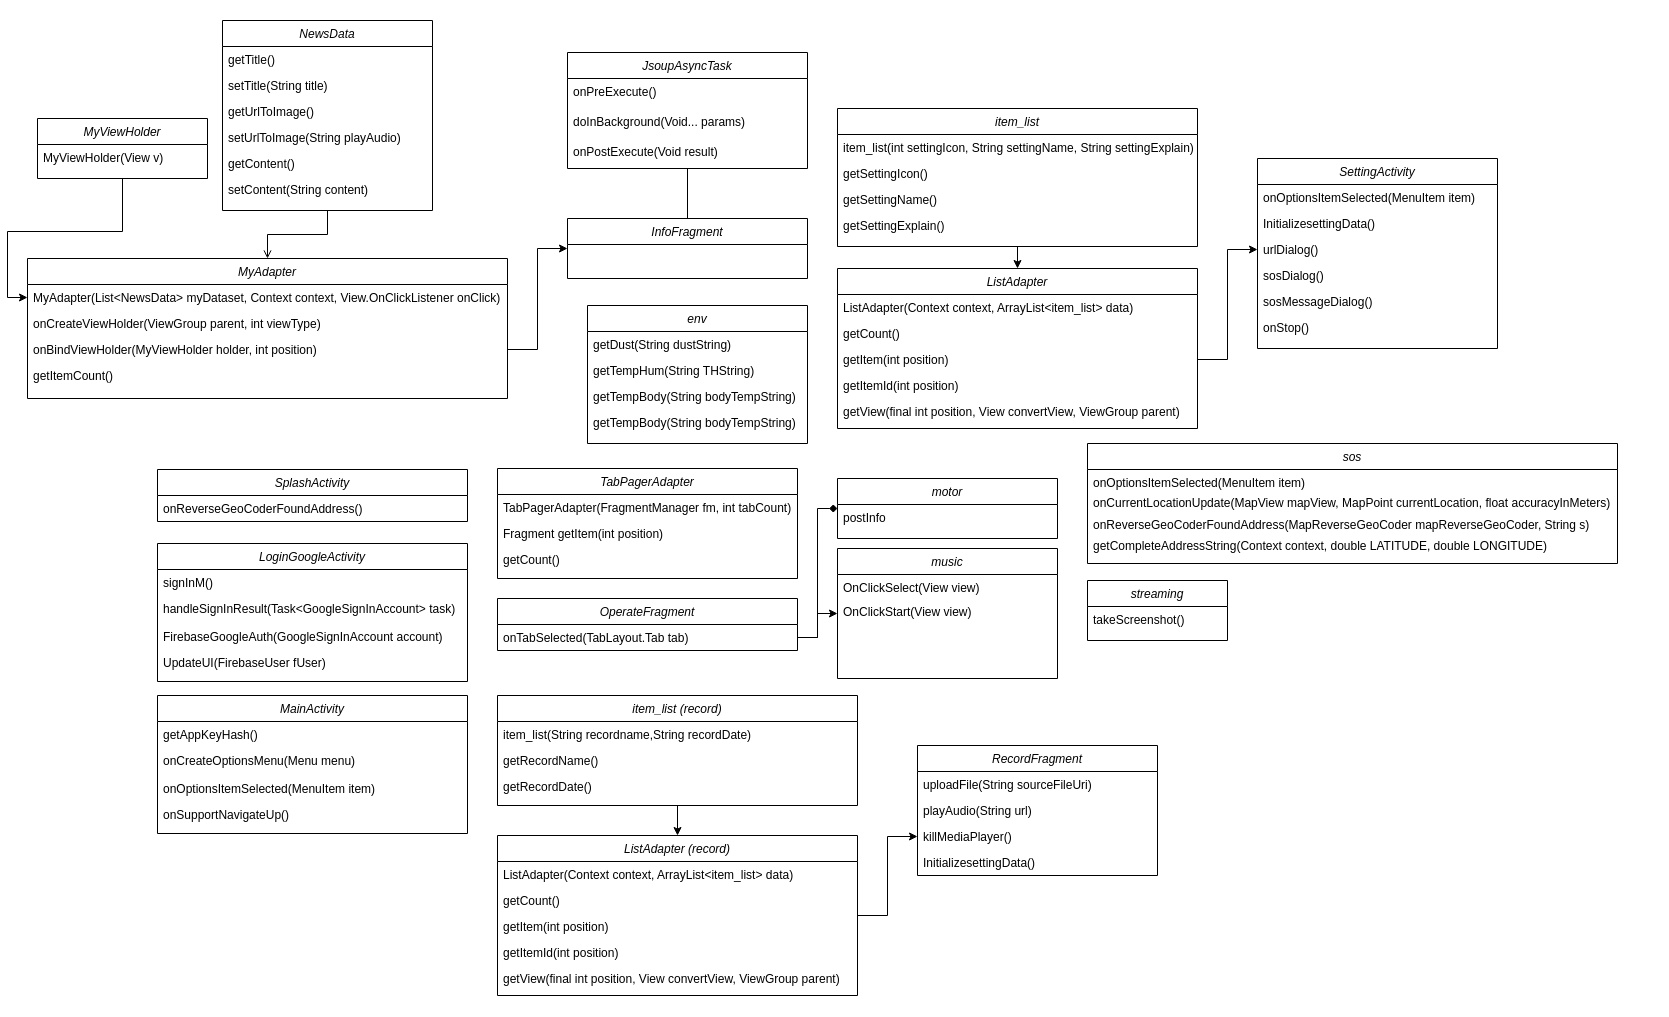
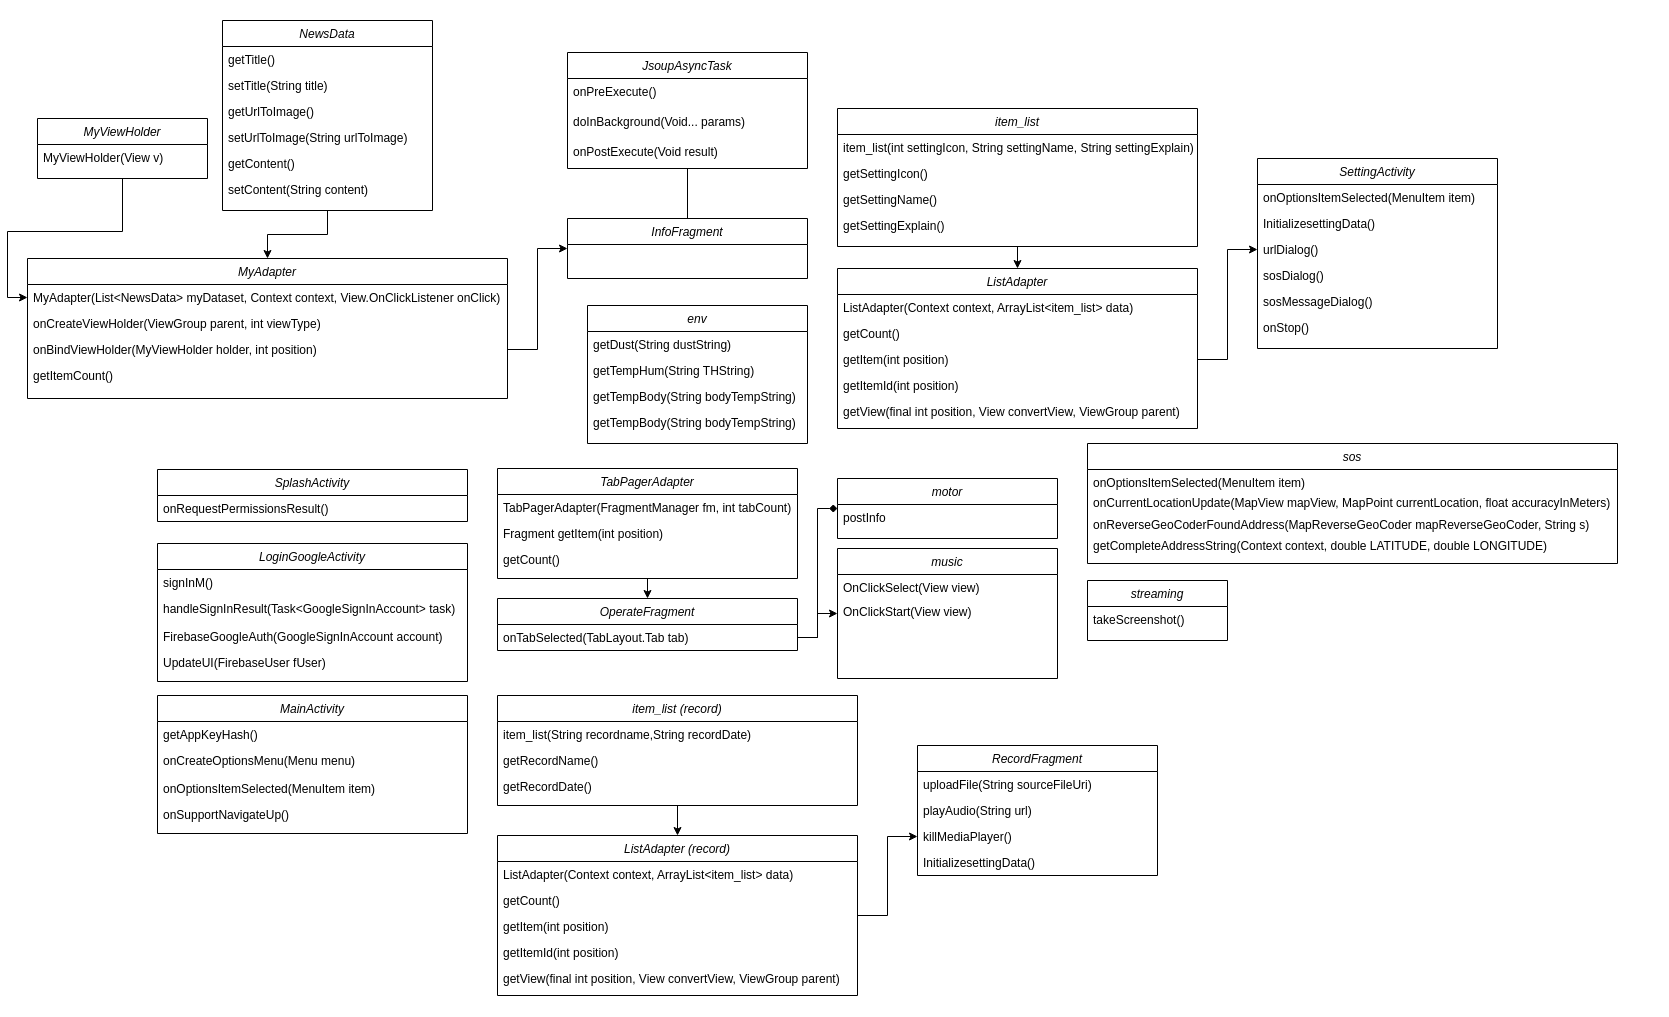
node "setUrlToImage(String playAudio)": label "setUrlToImage(String playAudio)" -> "setUrlToImage(String urlToImage)"
edge "NewsData" -> "MyAdapter": arrowhead open -> classic
node "onReverseGeoCoderFoundAddress()": label "onReverseGeoCoderFoundAddress()" -> "onRequestPermissionsResult()"
edge "TabPagerAdapter" -> "OperateFragment": added
